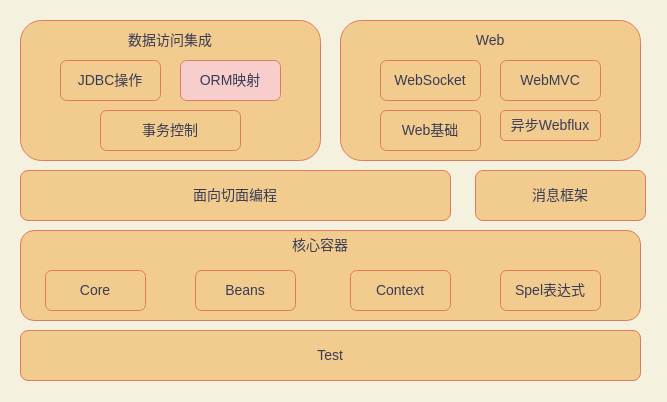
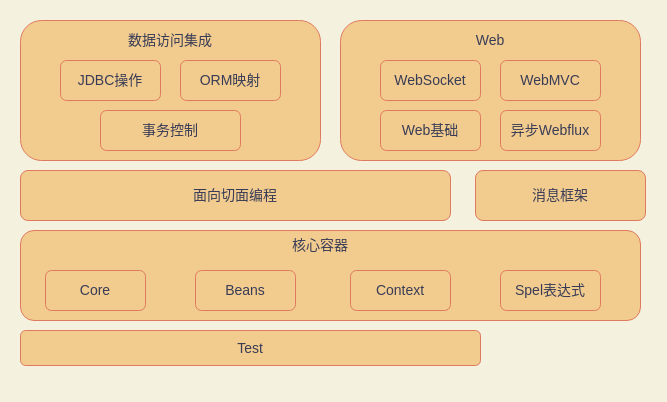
node "ORM映射": fillcolor #f8cecc -> #f2cc8f
node "异步Webflux": size 100x30 -> 100x40
node "Test": size 620x50 -> 460x35
